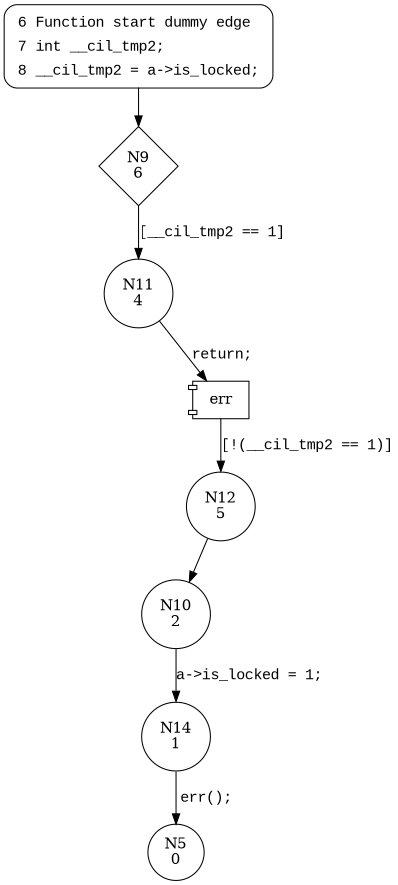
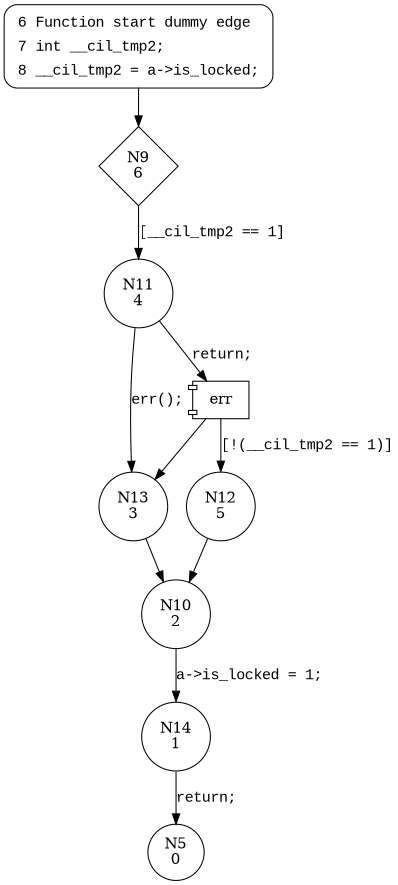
node "N13 3": added
edge "N14 1" -> "N5 0": label "err();" -> "return;"
